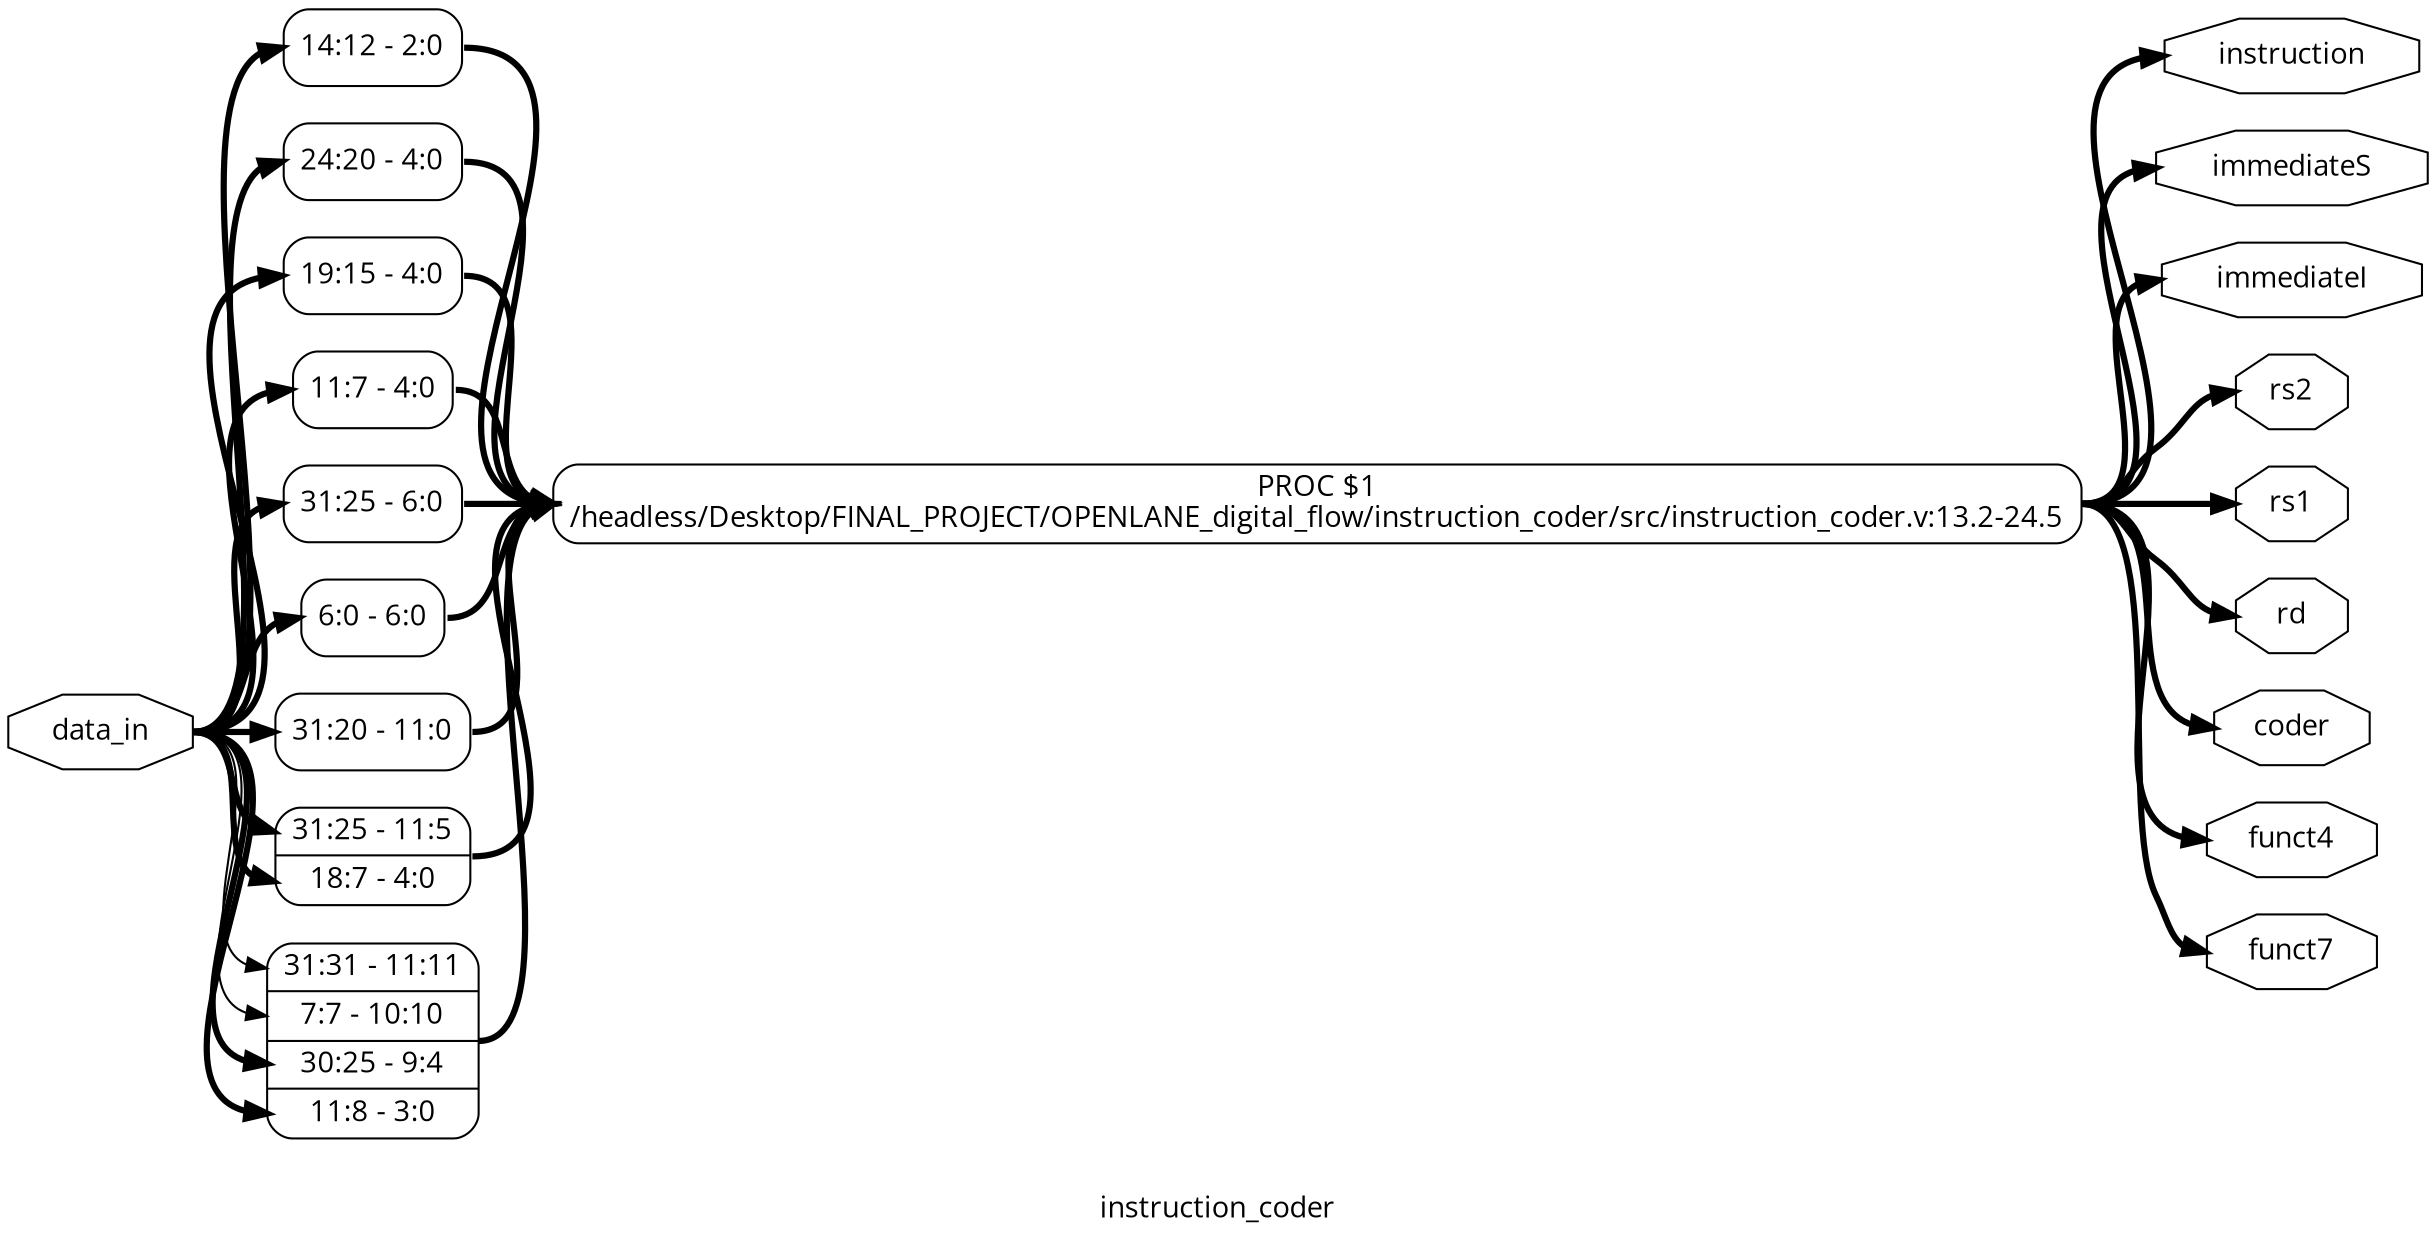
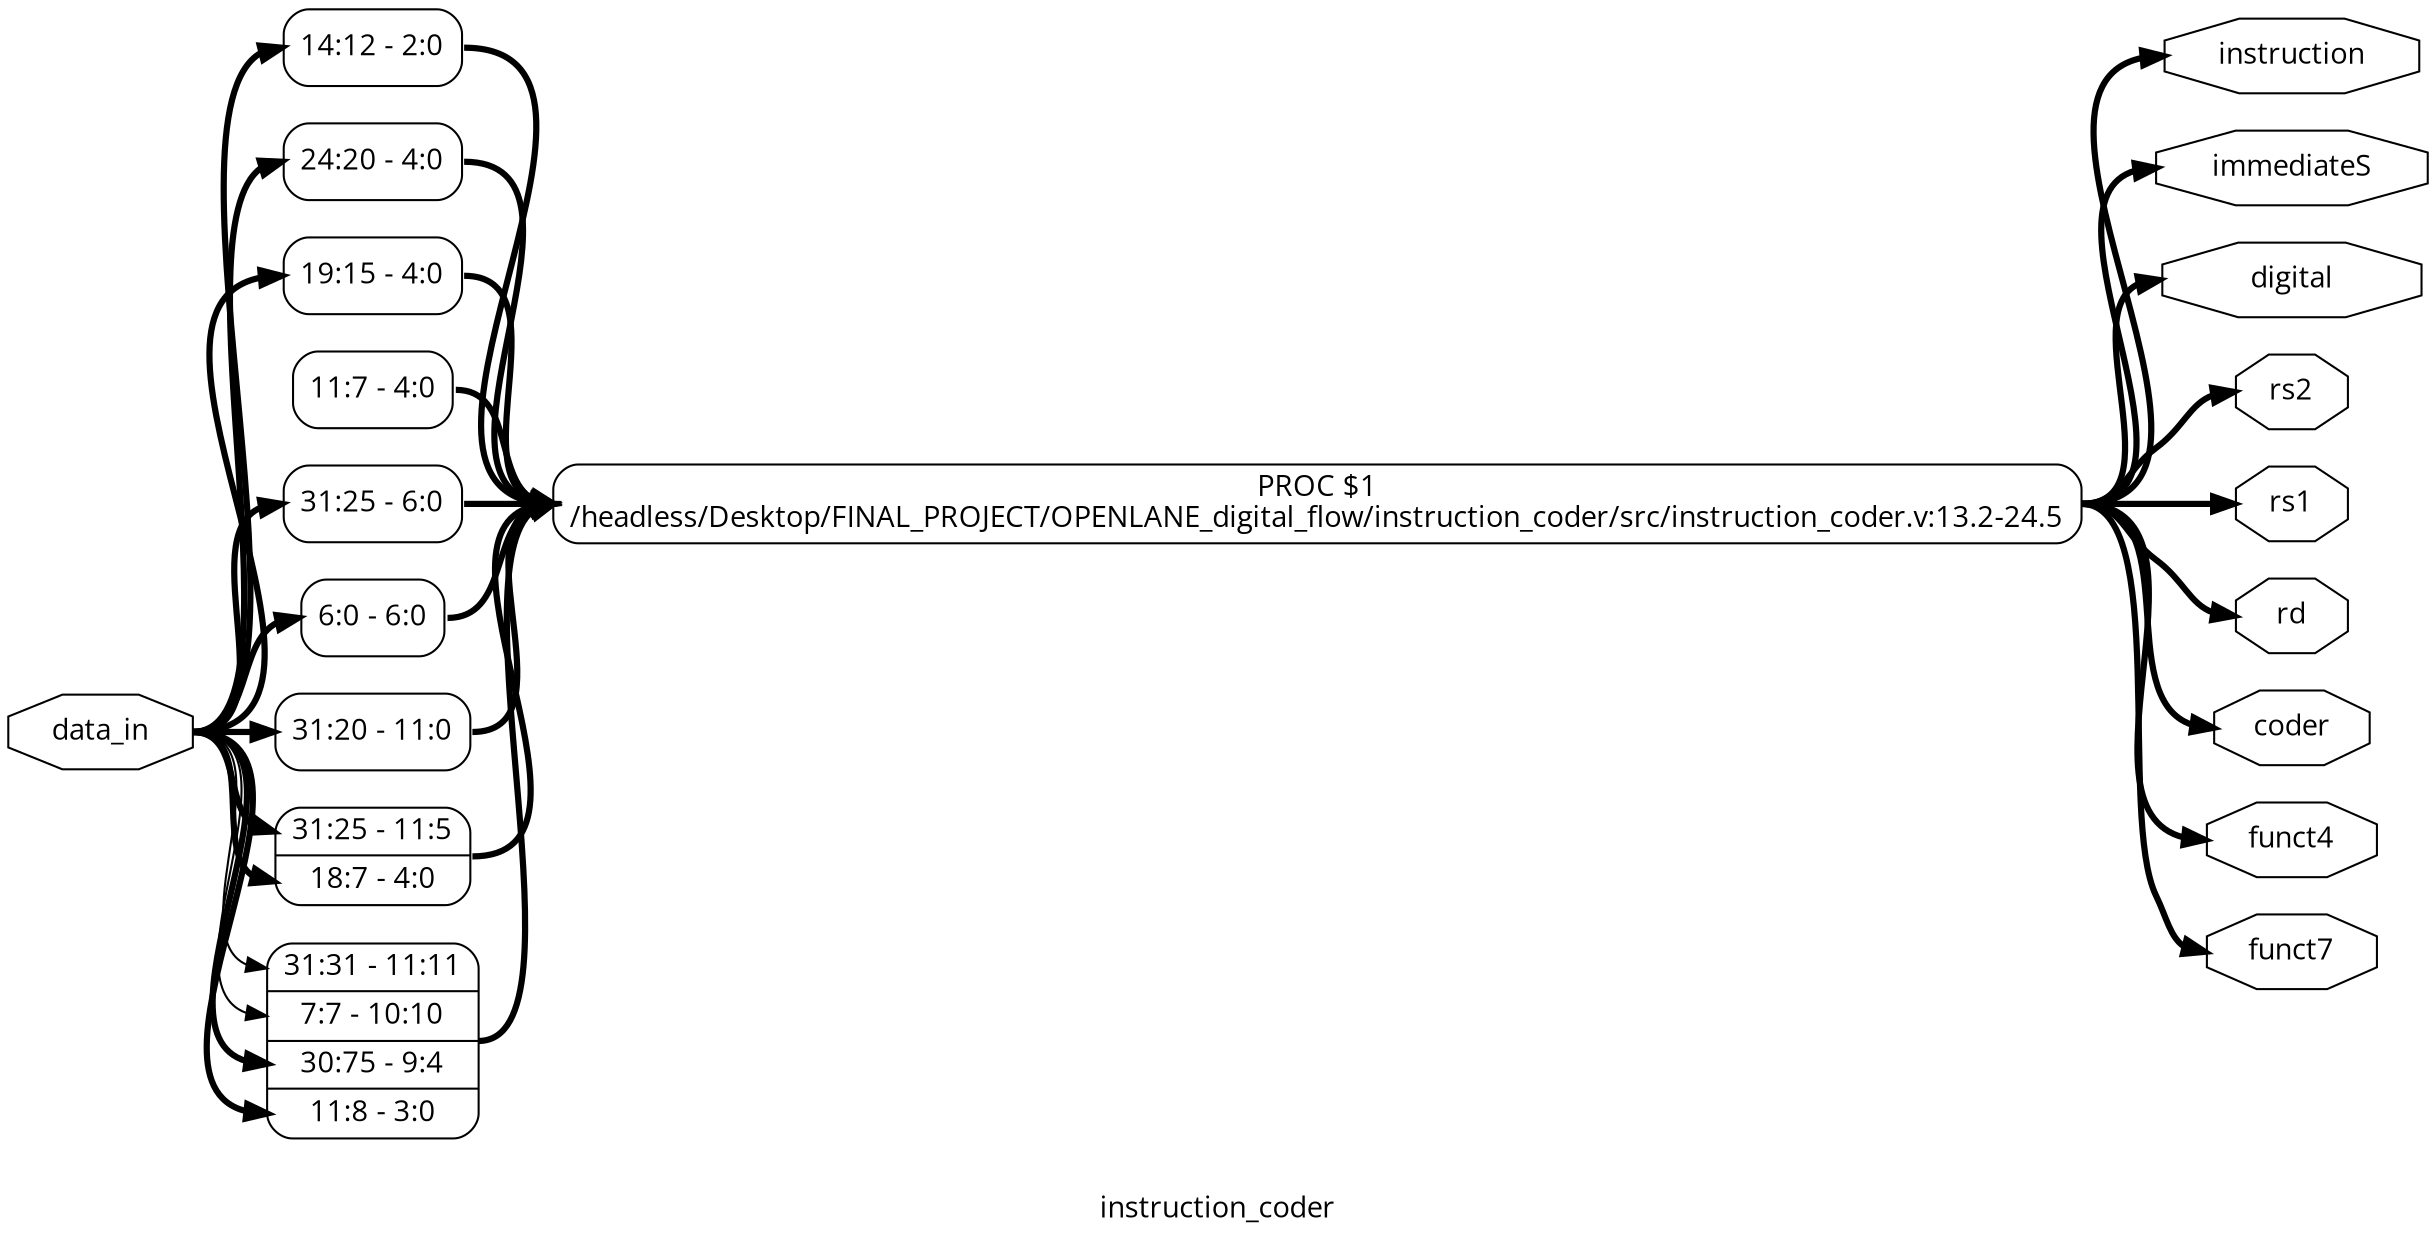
node "immediateI": label "immediateI" -> "digital"
edge "data_in" -> "11:7 - 4:0": removed
node "31:31 - 11:11": text "30:25 - 9:4" -> "30:75 - 9:4"
